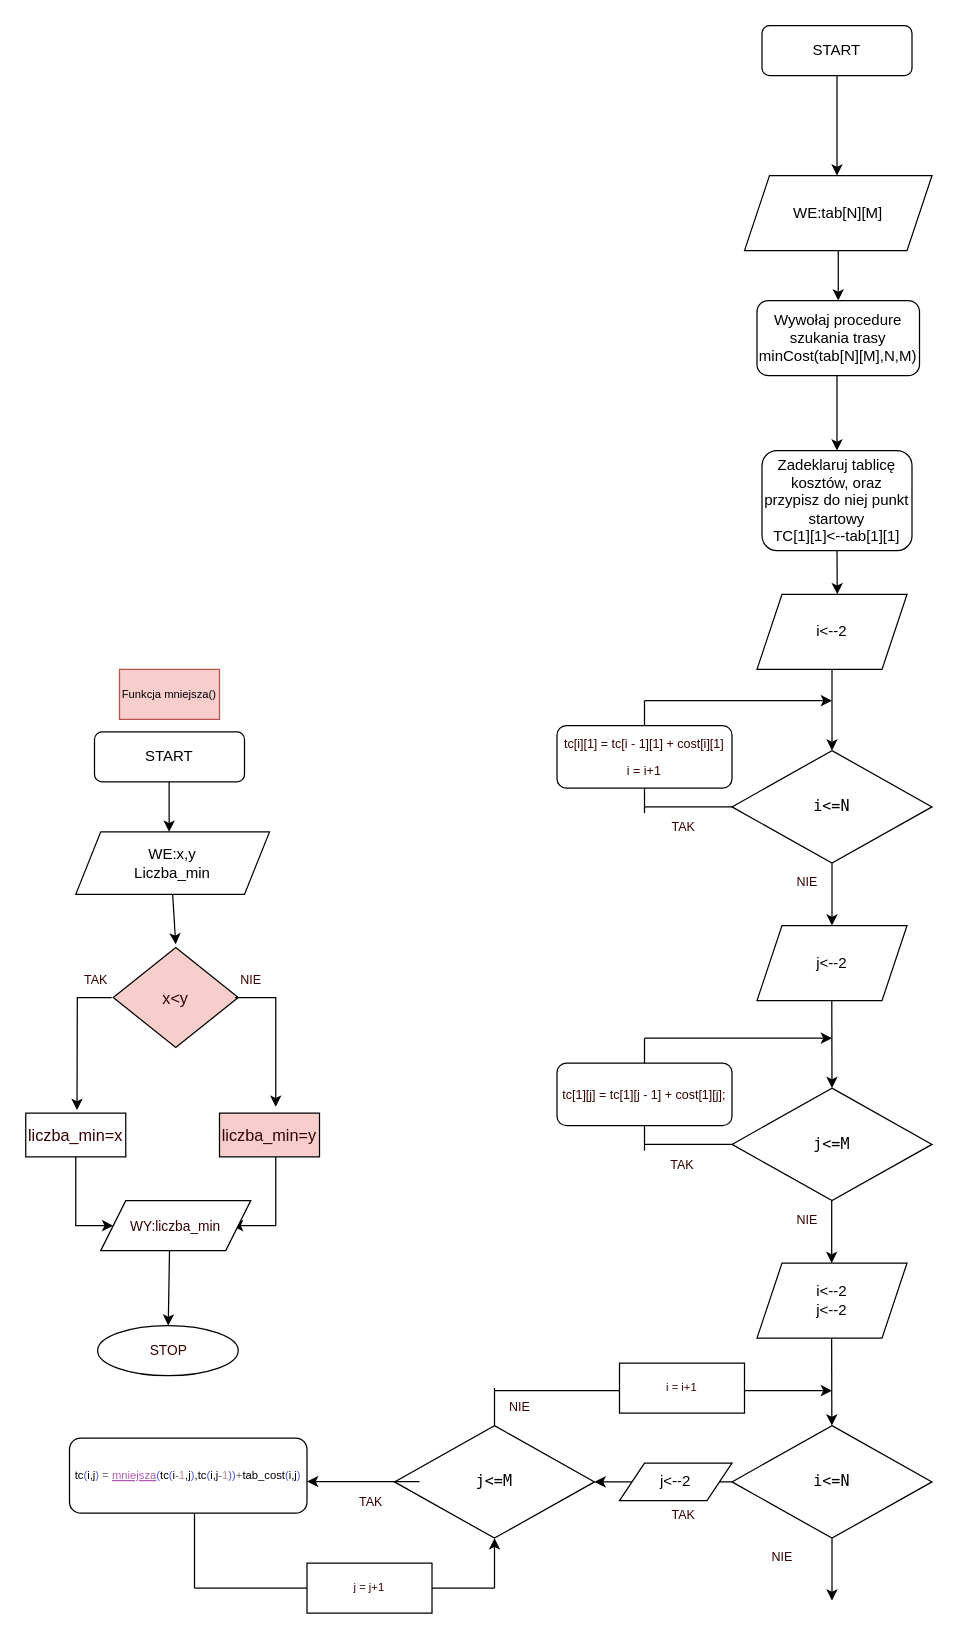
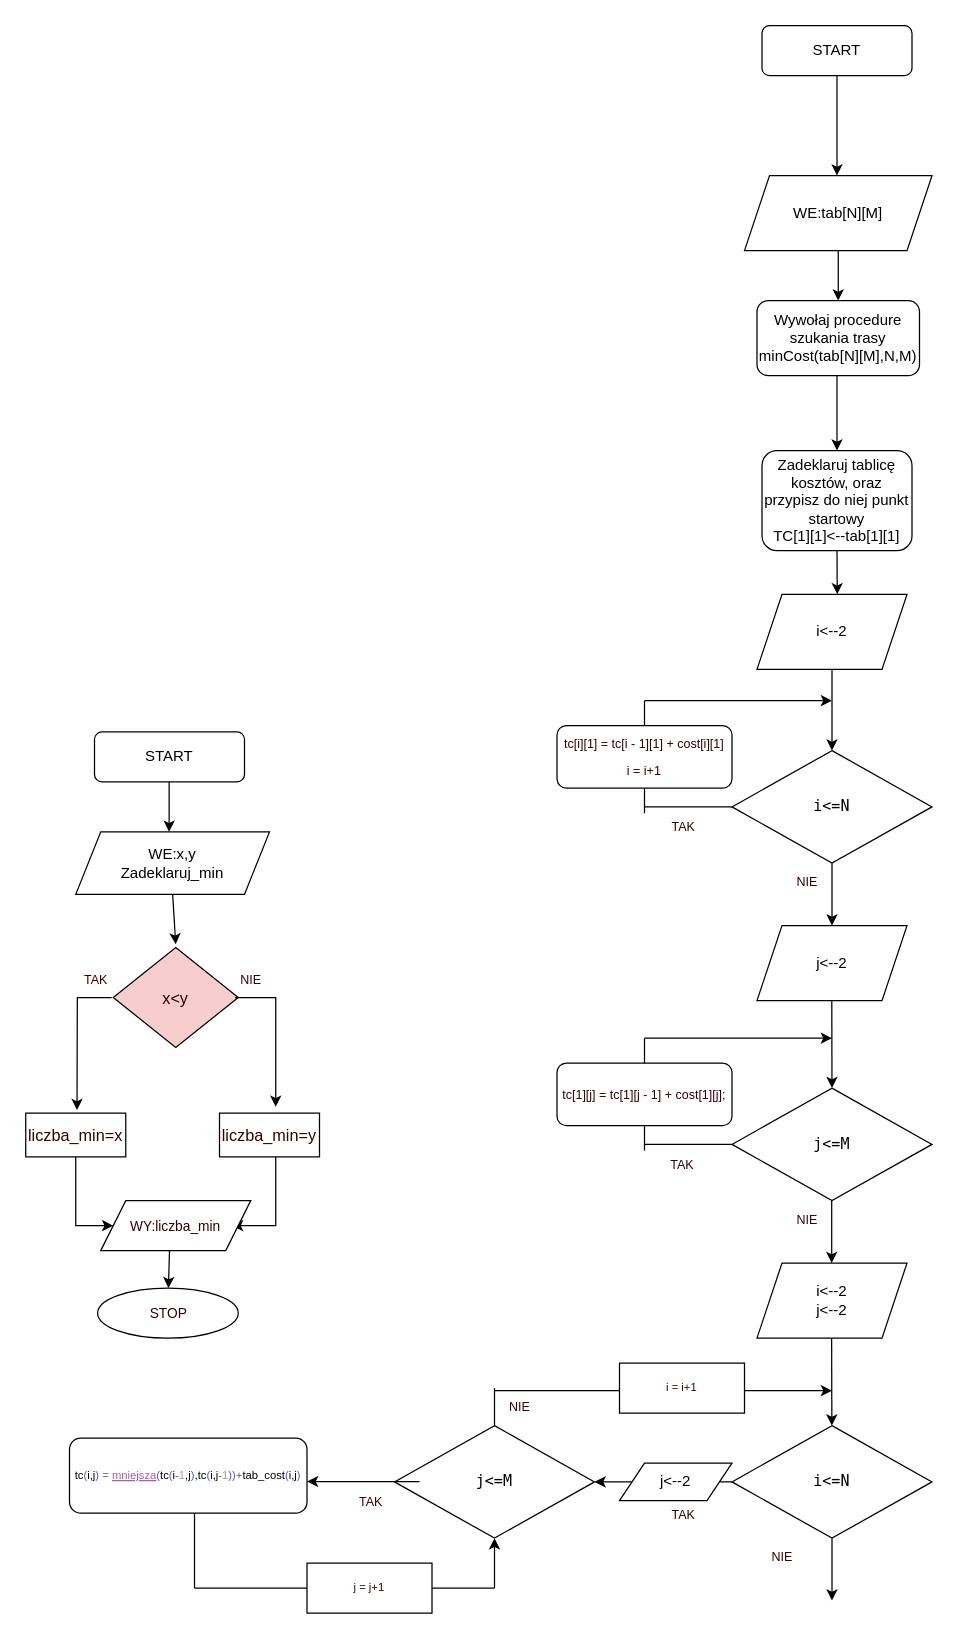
node "Funkcja mniejsza()": removed
node "WE:x,y Liczba_min": label "WE:x,y Liczba_min" -> "WE:x,y Zadeklaruj_min"
node "liczba_min=y": fillcolor #f8cecc -> #ffffff
node "STOP": moved (168, 1351) -> (168, 1313)
